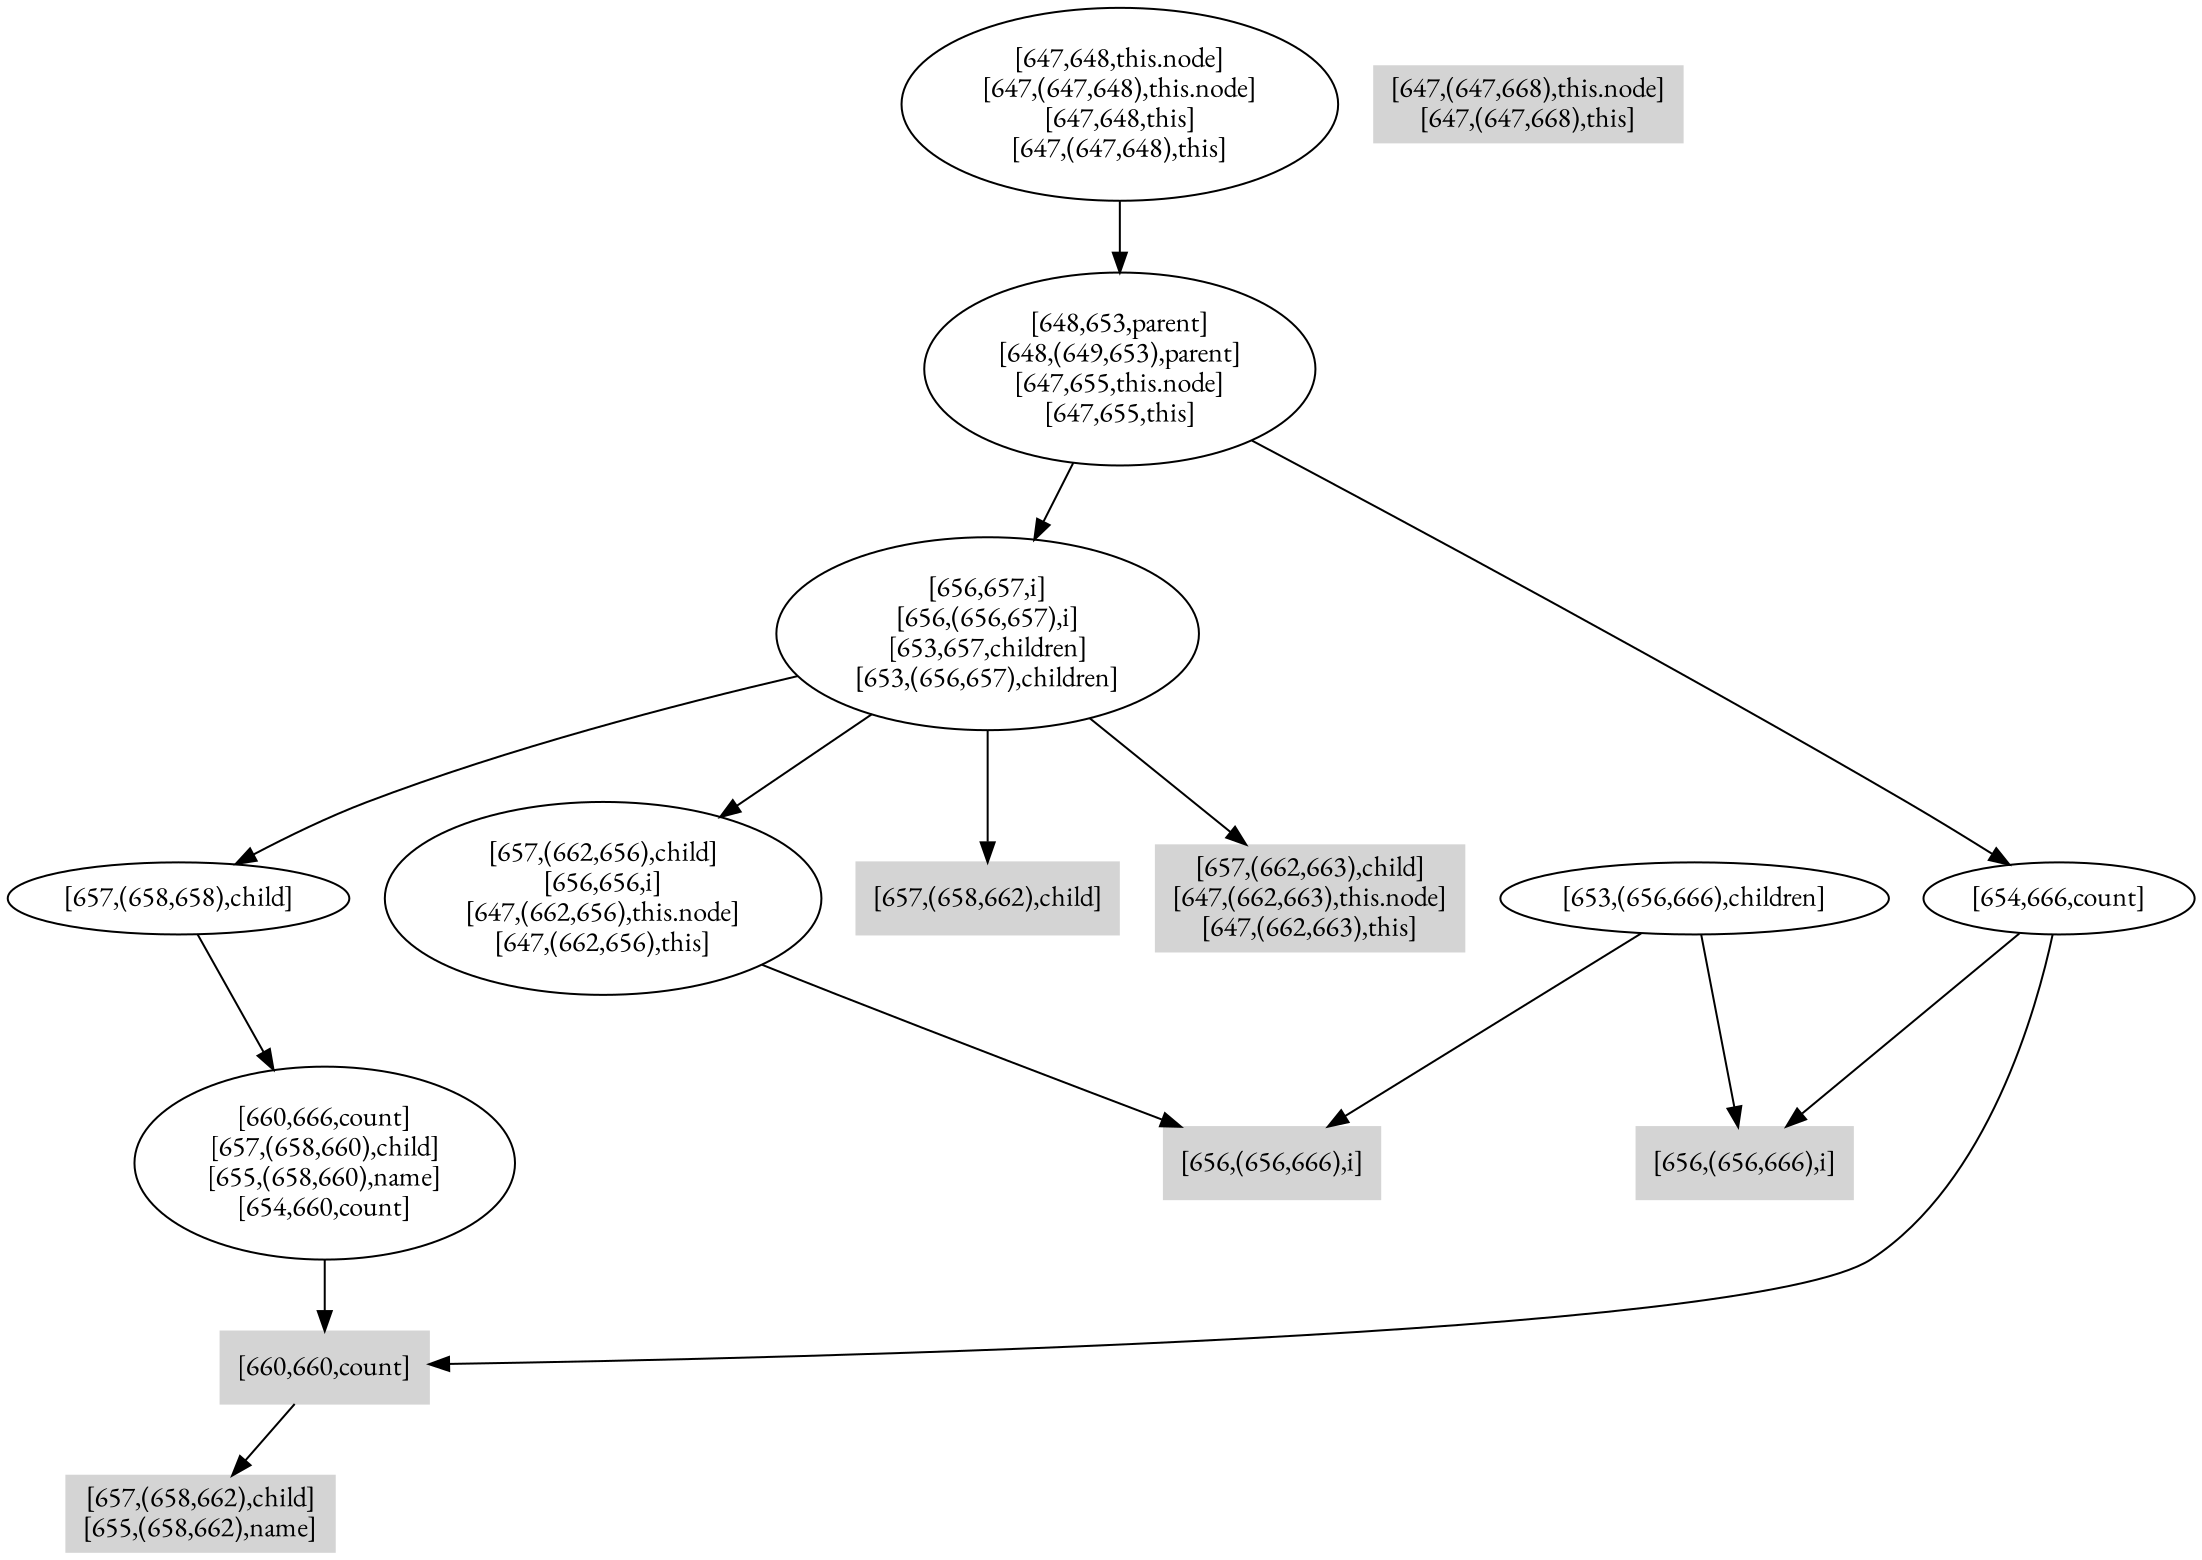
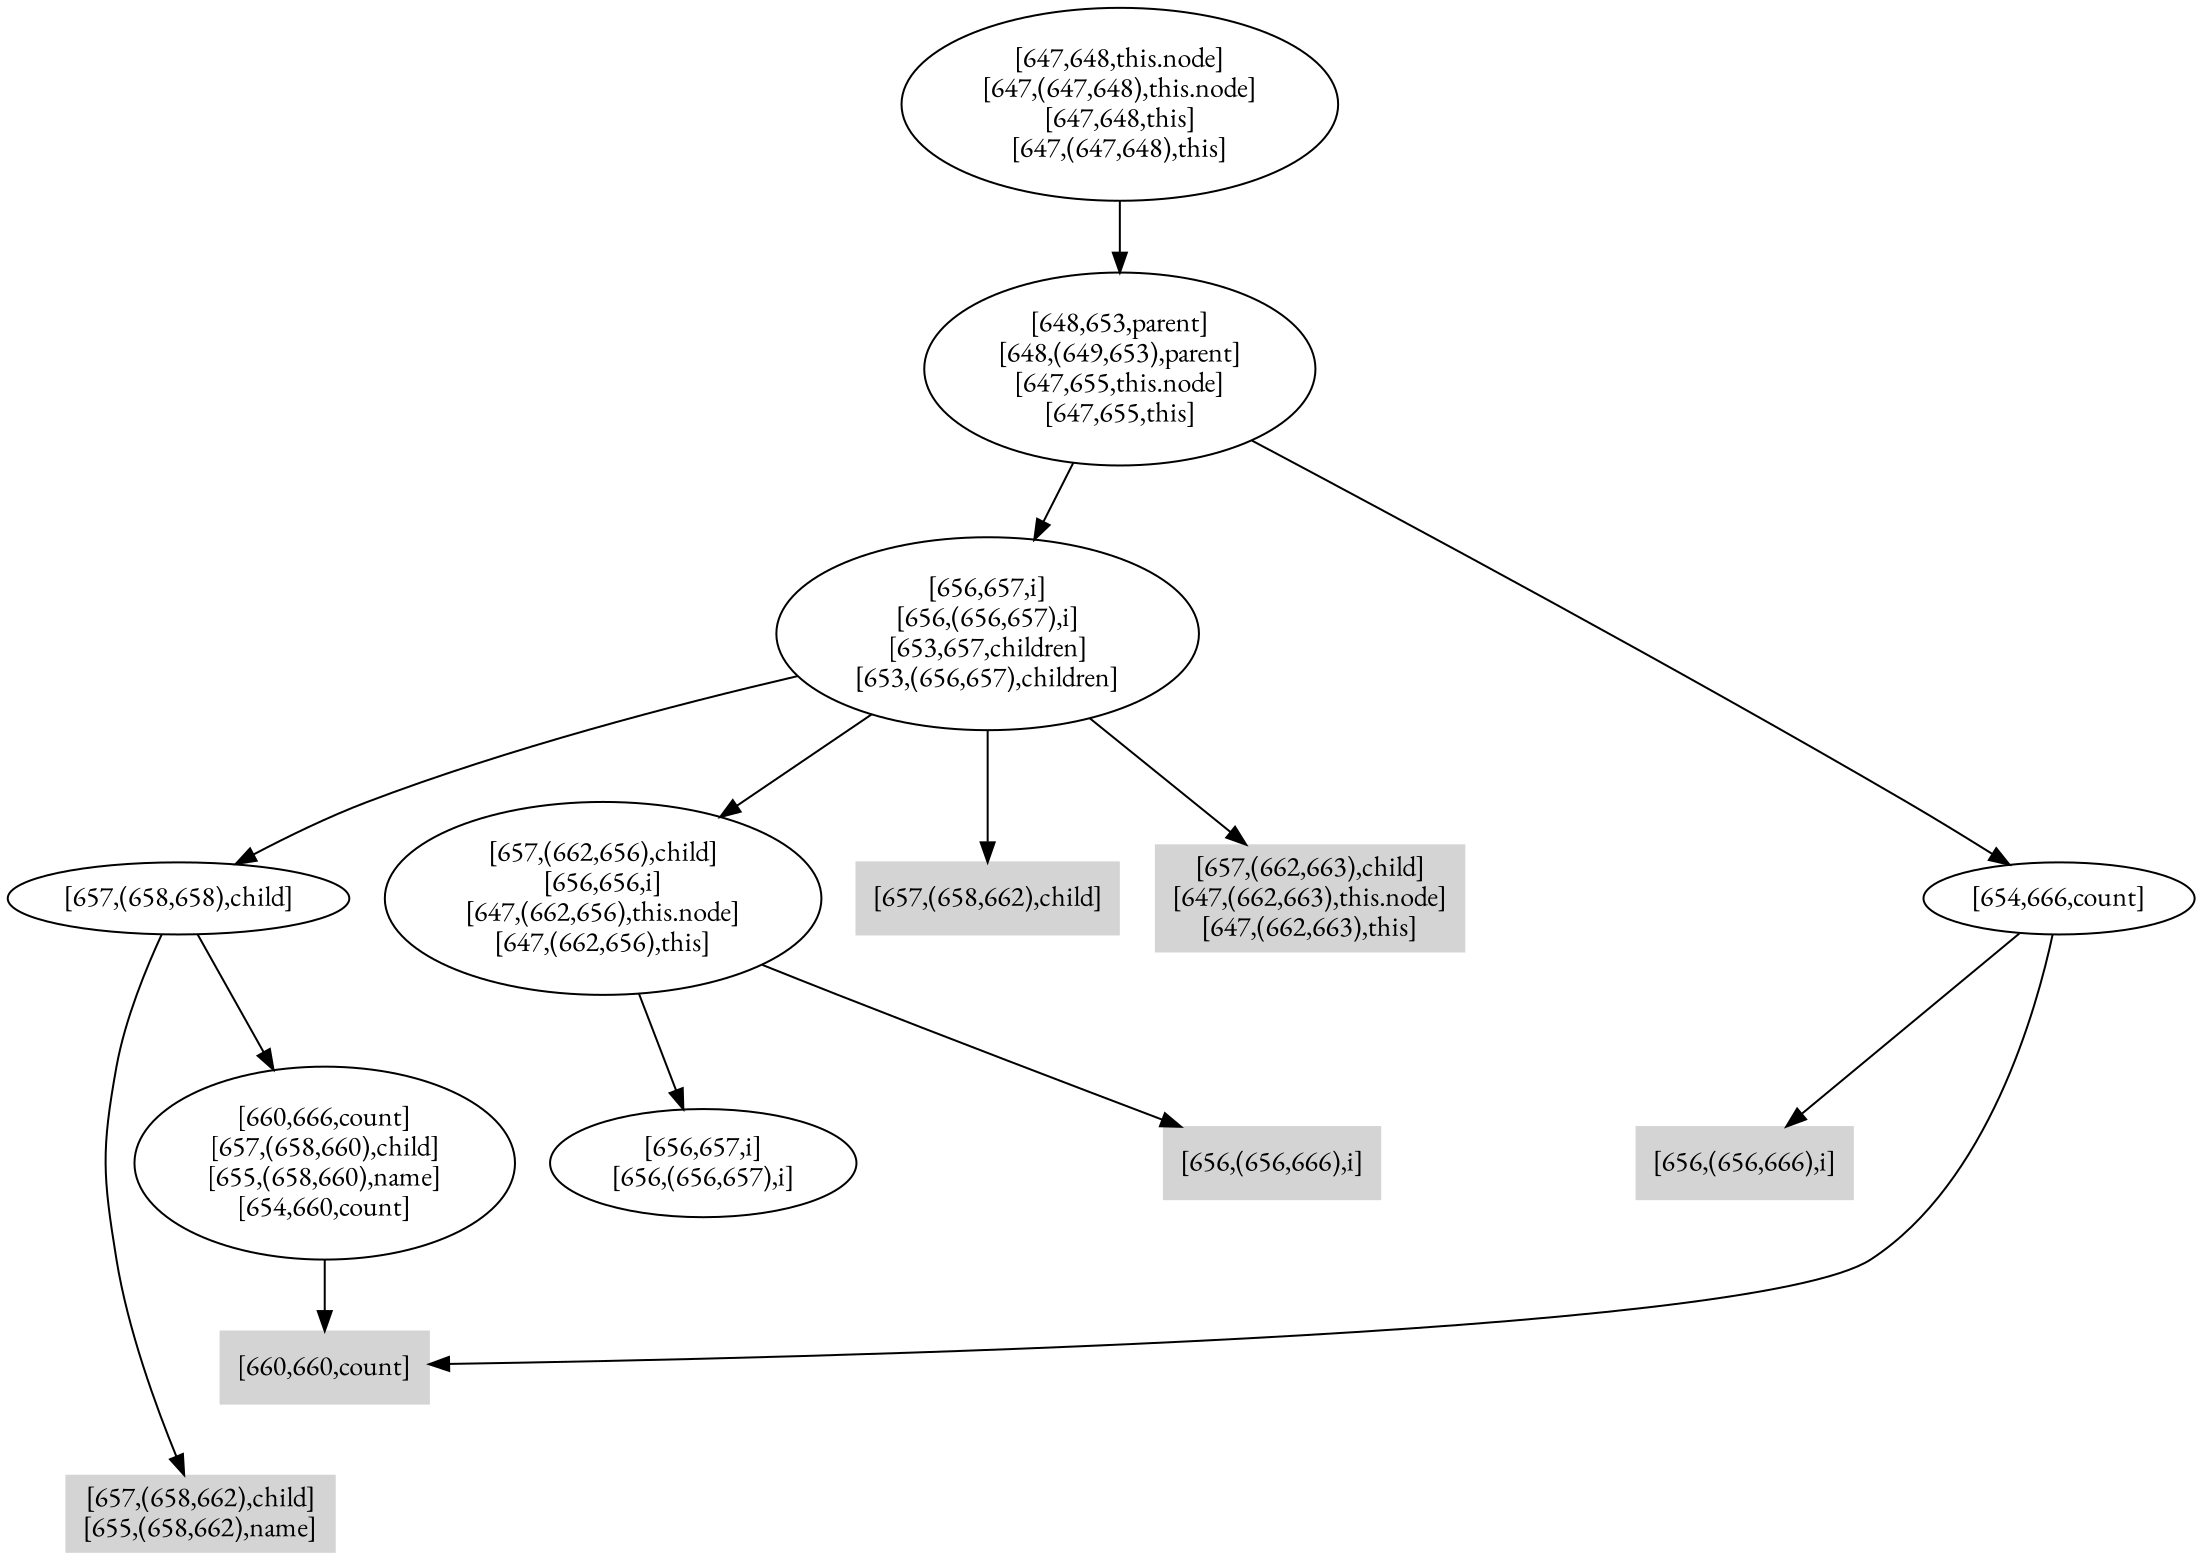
node "[647,(647,668),this.node] [647,(647,668),this]": removed
node "[653,(656,666),children]": removed
node "[656,657,i] [656,(656,657),i]": added
edge "[660,660,count]" -> "[657,(658,662),child] [655,(658,662),name]": now "[657,(658,658),child]" -> "[657,(658,662),child] [655,(658,662),name]"
